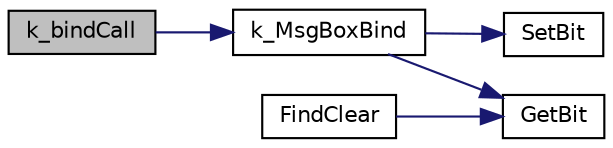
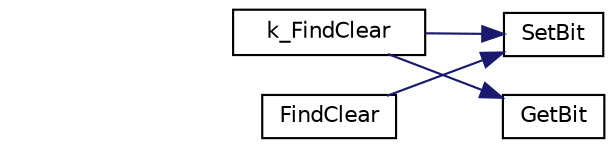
node "k_bindCall": removed
node "k_MsgBoxBind": label "k_MsgBoxBind" -> "k_FindClear"
edge "FindClear" -> "GetBit": now "FindClear" -> "SetBit"
